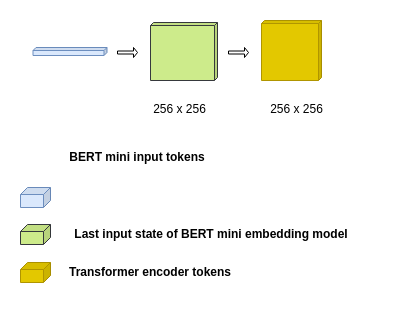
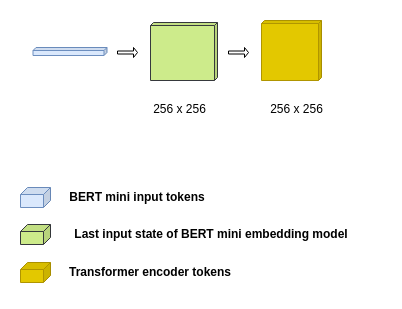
node "BERT mini input tokens": moved (138, 158) -> (138, 198)
